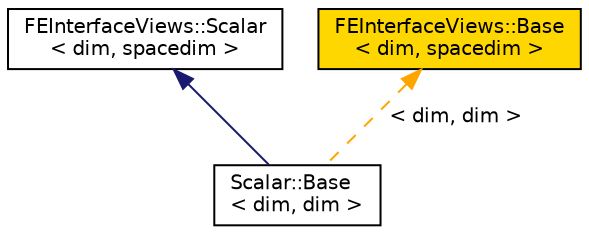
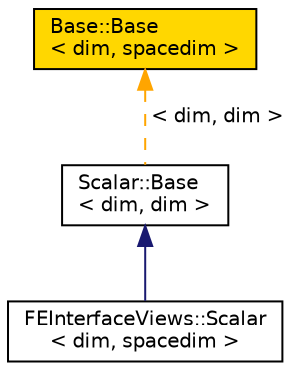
node "FEInterfaceViews::Base < dim, spacedim >": label "FEInterfaceViews::Base < dim, spacedim >" -> "Base::Base < dim, spacedim >"
edge "Scalar::Base < dim, dim >" -> "FEInterfaceViews::Scalar < dim, spacedim >": reversed
